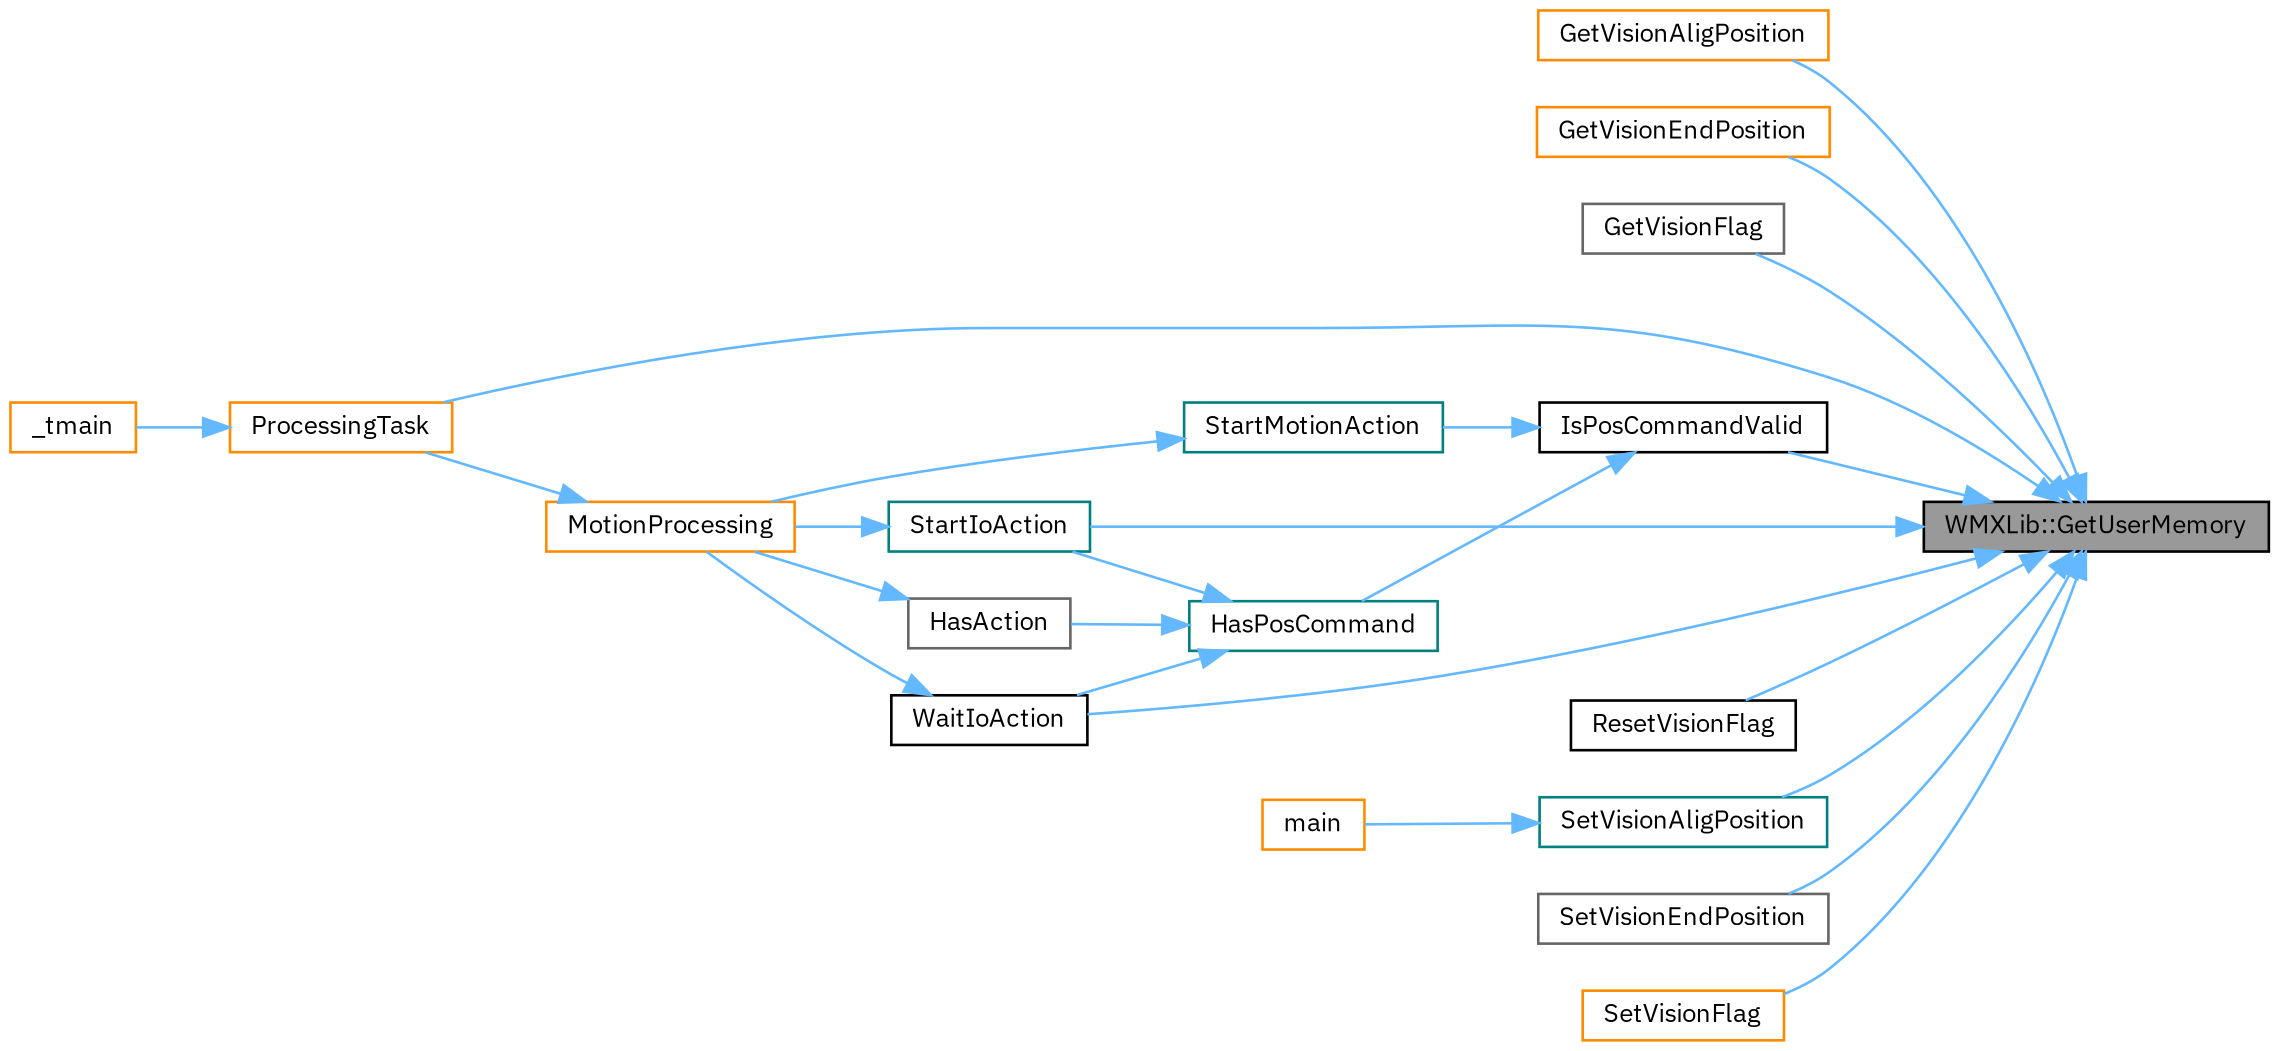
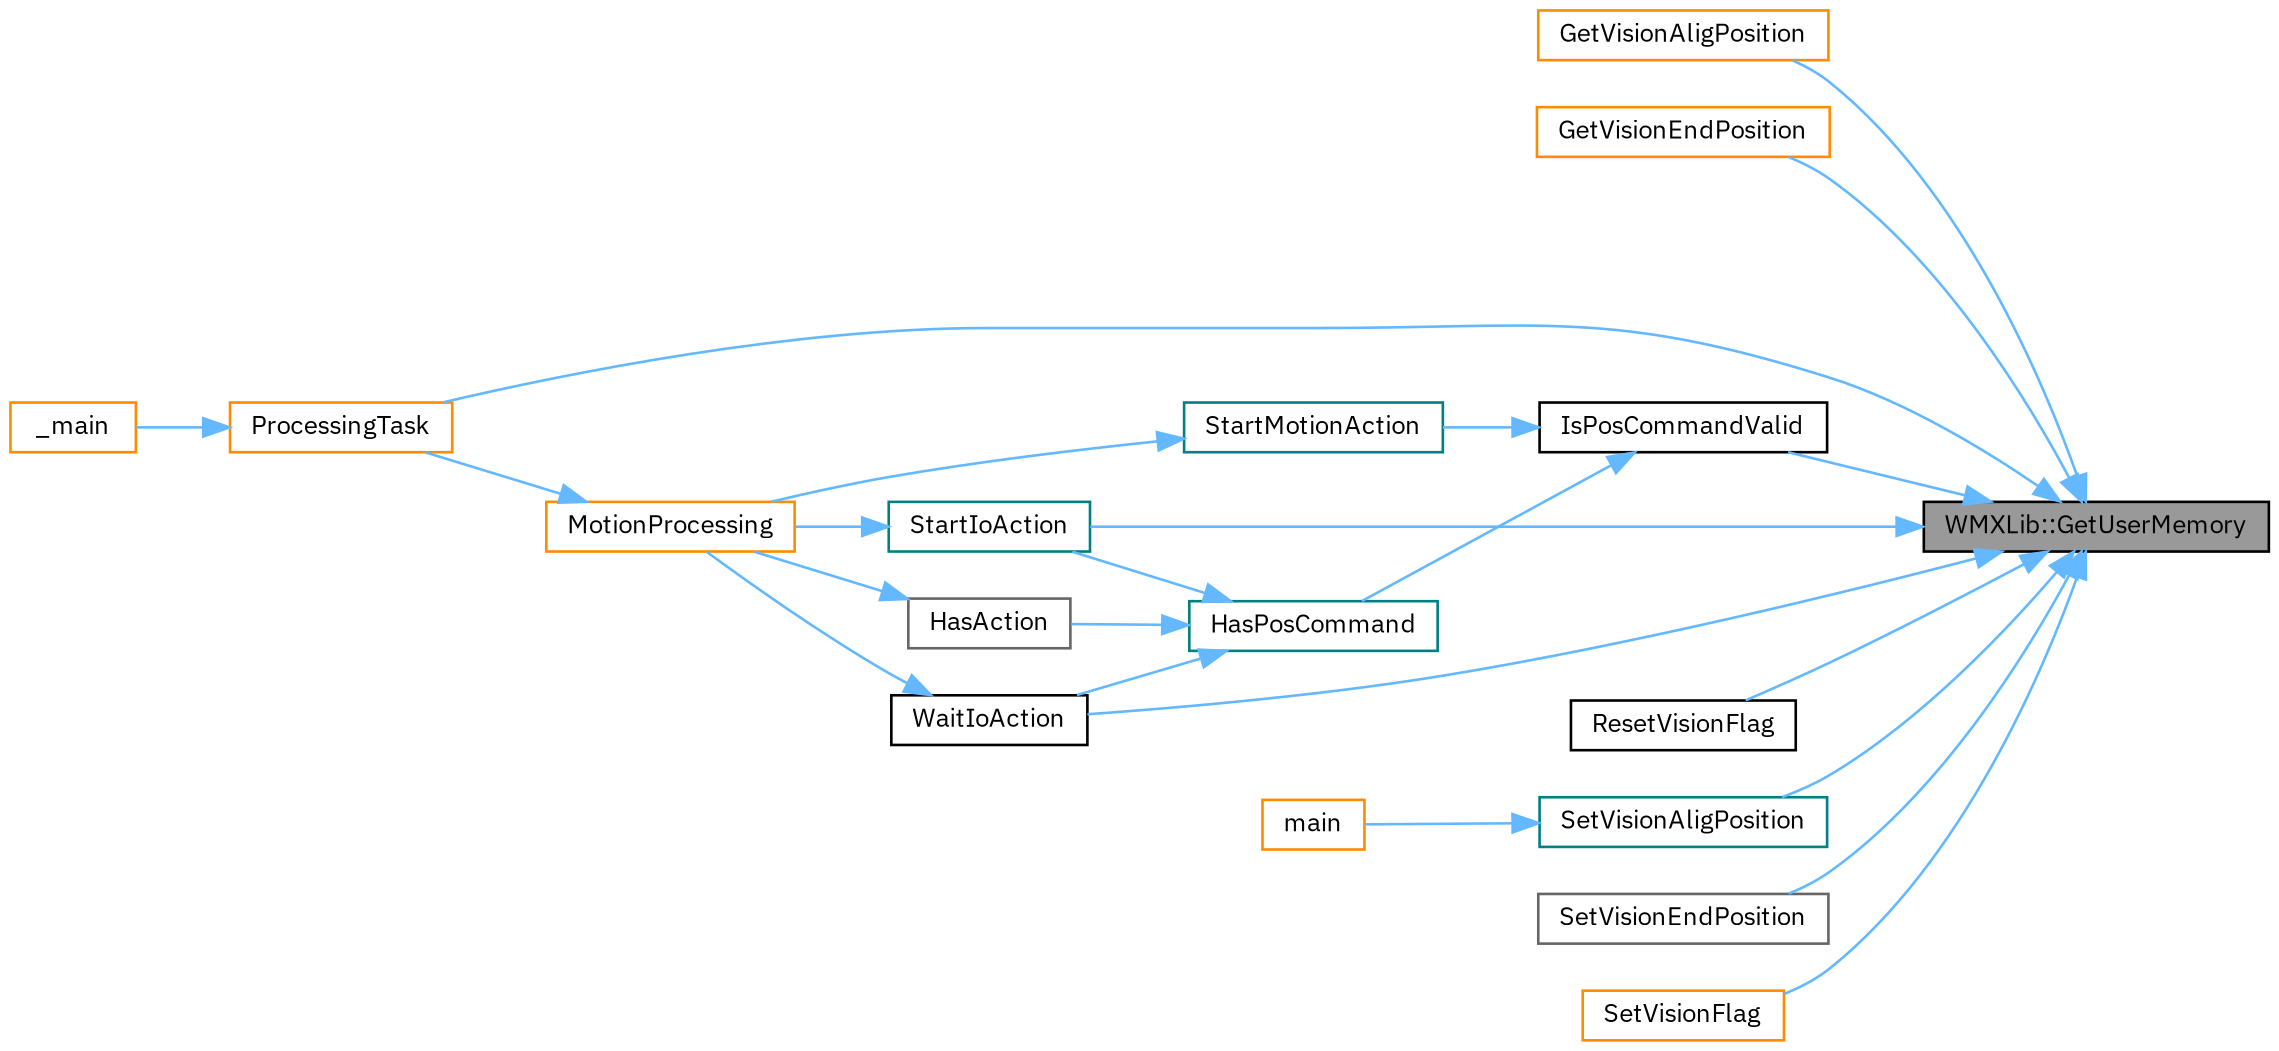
node "GetVisionFlag": removed
node "_tmain": label "_tmain" -> "_main"
